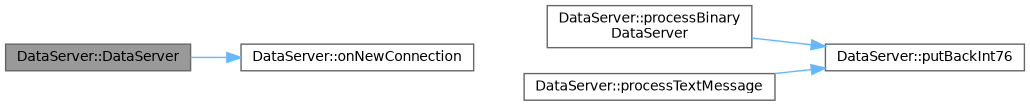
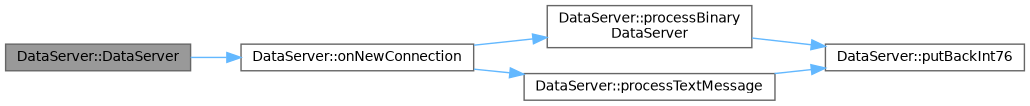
edge "DataServer::onNewConnection" -> "DataServer::processBinary DataServer": added
edge "DataServer::onNewConnection" -> "DataServer::processTextMessage": added
